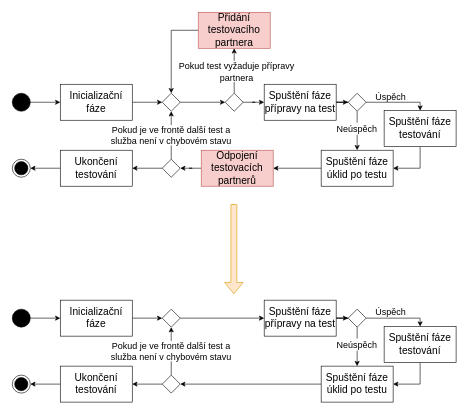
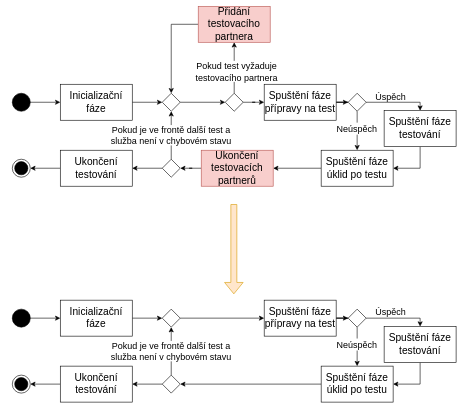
node "Přidání testovacího partnera": moved (234, 30) -> (234, 24)
node "Pokud test vyžaduje přípravy partnera": label "Pokud test vyžaduje přípravy partnera" -> "Pokud test vyžaduje testovacího partnera"
node "Odpojení testovacích partnerů": label "Odpojení testovacích partnerů" -> "Ukončení testovacích partnerů"
